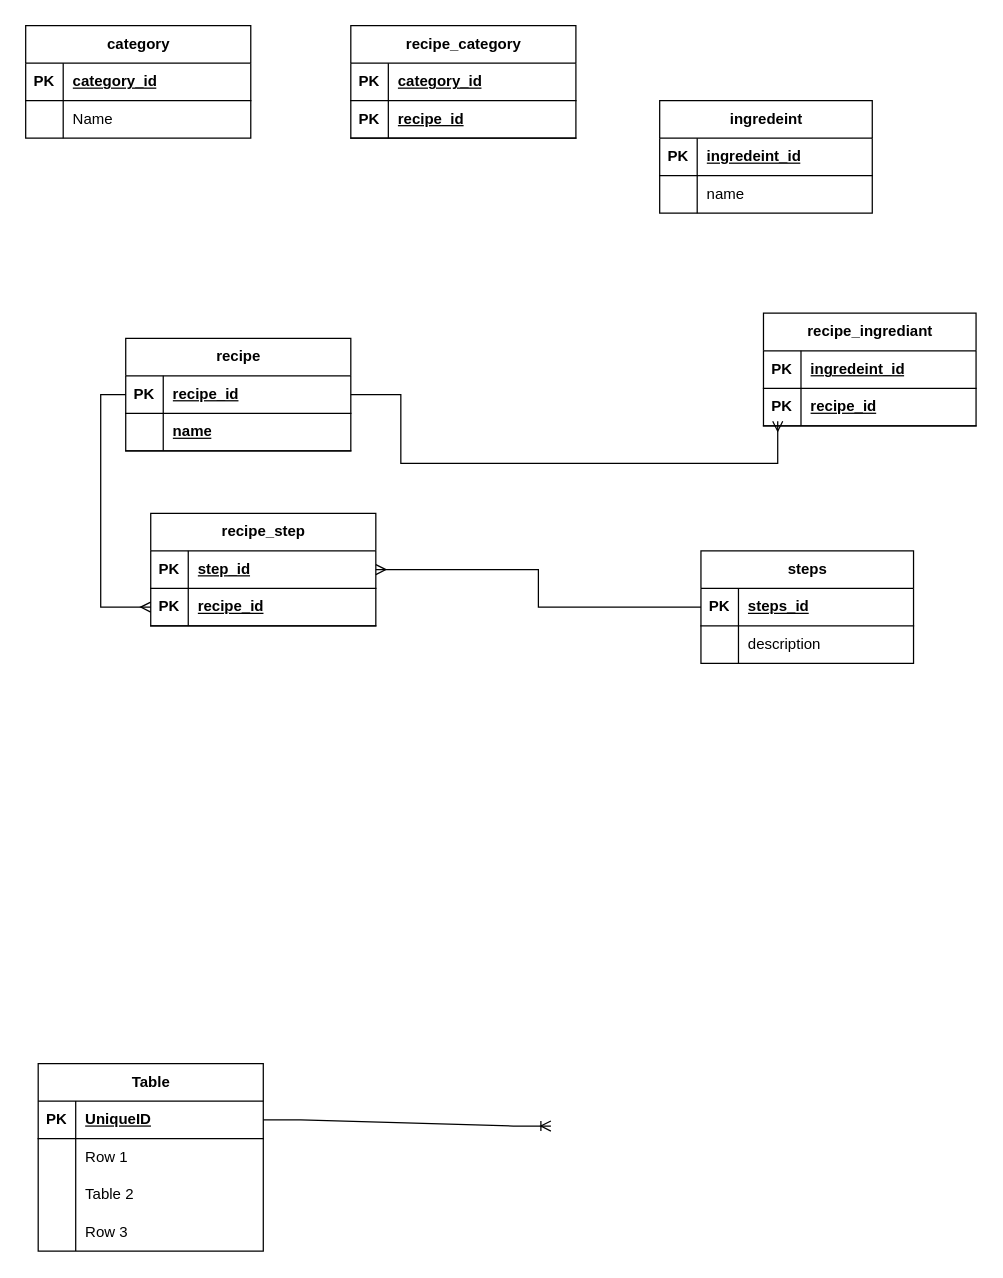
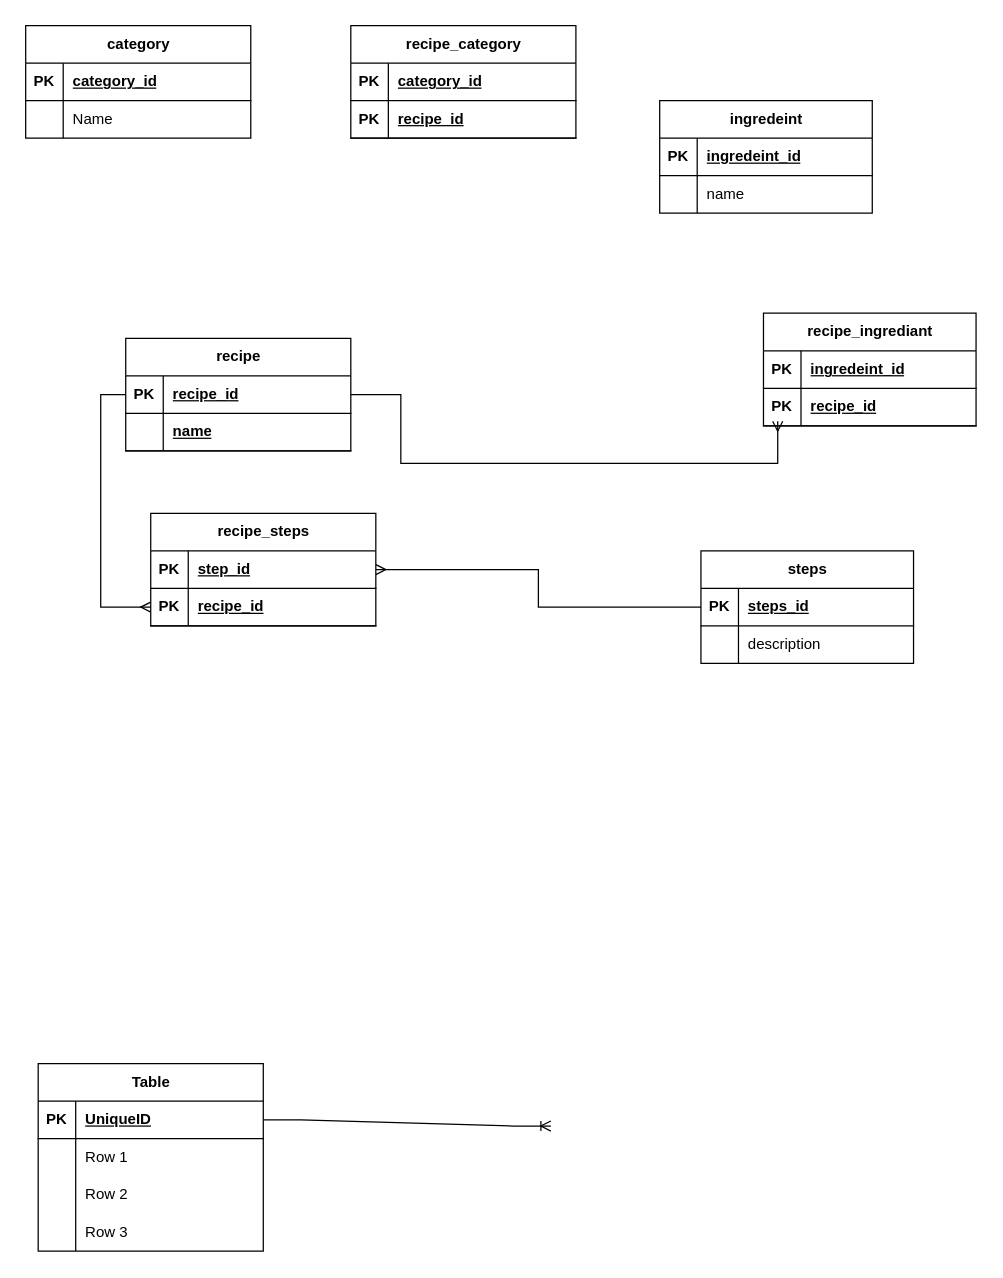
node "recipe_step": label "recipe_step" -> "recipe_steps"
node "Table 2": label "Table 2" -> "Row 2"
